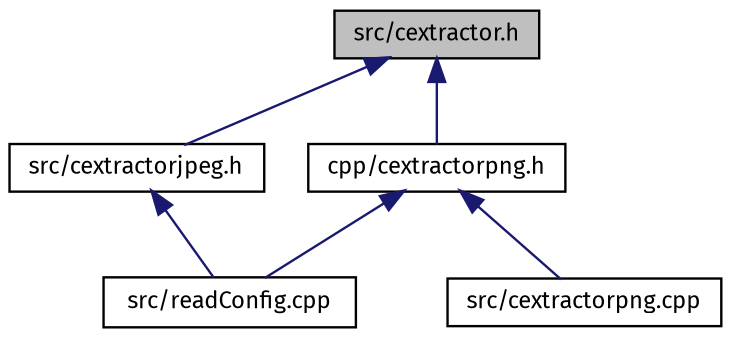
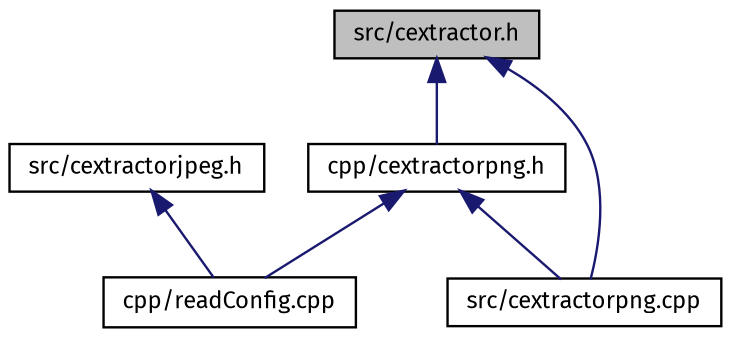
edge "src/cextractorjpeg.h" -> "src/cextractor.h": now "src/cextractorpng.cpp" -> "src/cextractor.h"
node "src/readConfig.cpp": label "src/readConfig.cpp" -> "cpp/readConfig.cpp"
